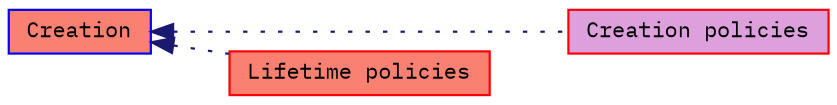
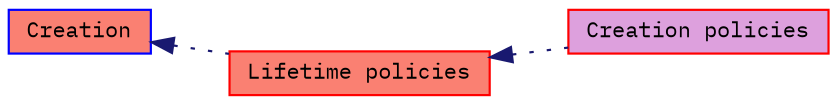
edge "Creation policies" -> "Creation": now "Creation policies" -> "Lifetime policies"
